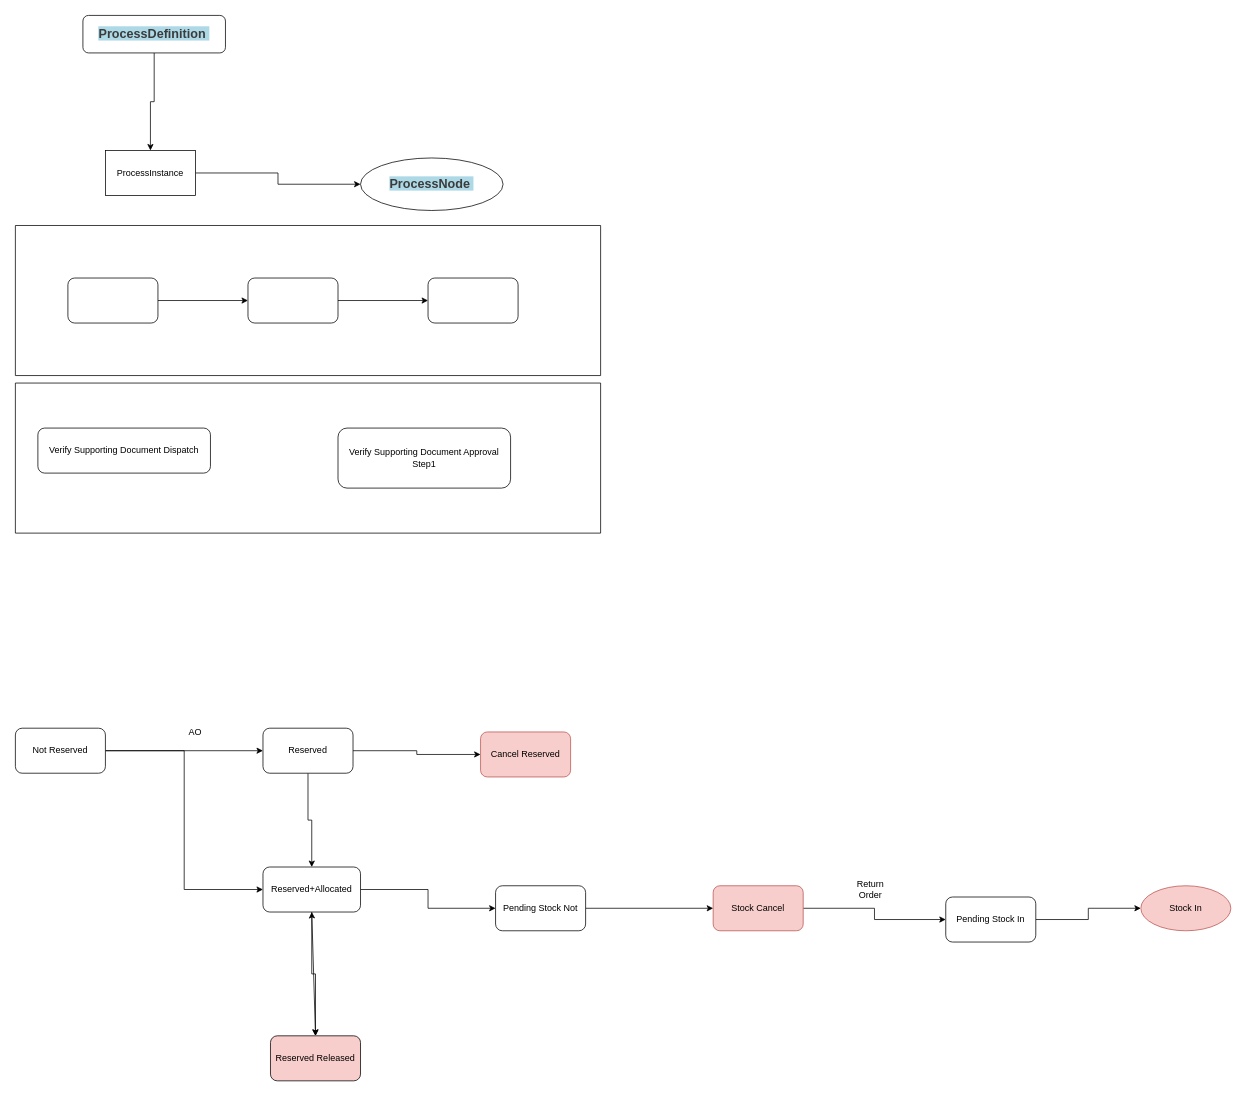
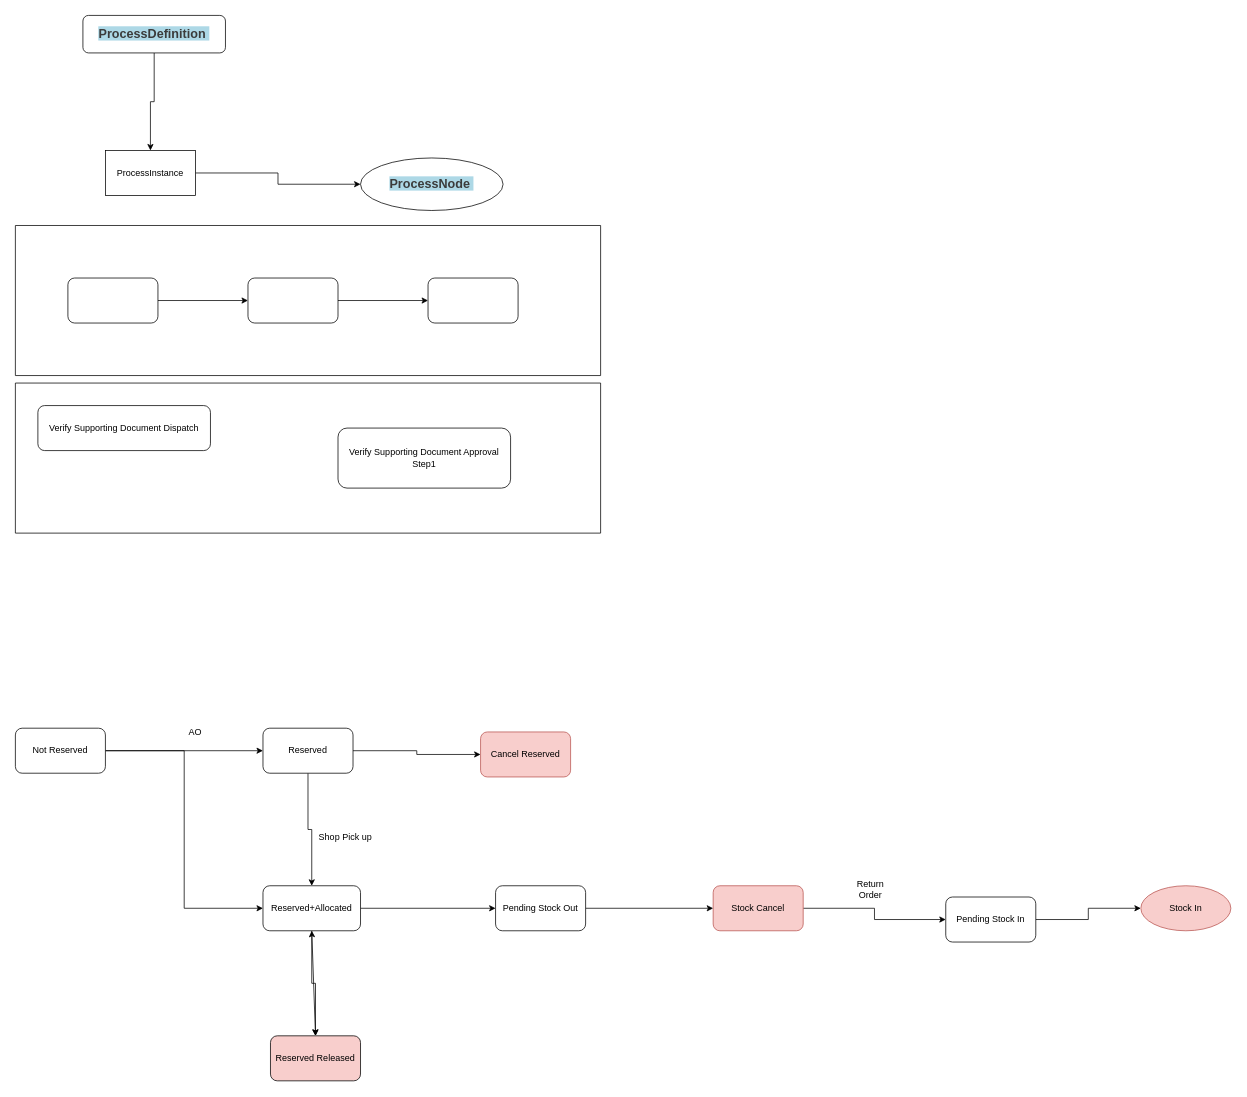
node "Verify Supporting Document Dispatch": moved (124, 450) -> (124, 428)
node "Shop Pick up": added
node "Reserved+Allocated": moved (312, 889) -> (312, 908)
node "Pending Stock Not": label "Pending Stock Not" -> "Pending Stock Out"
